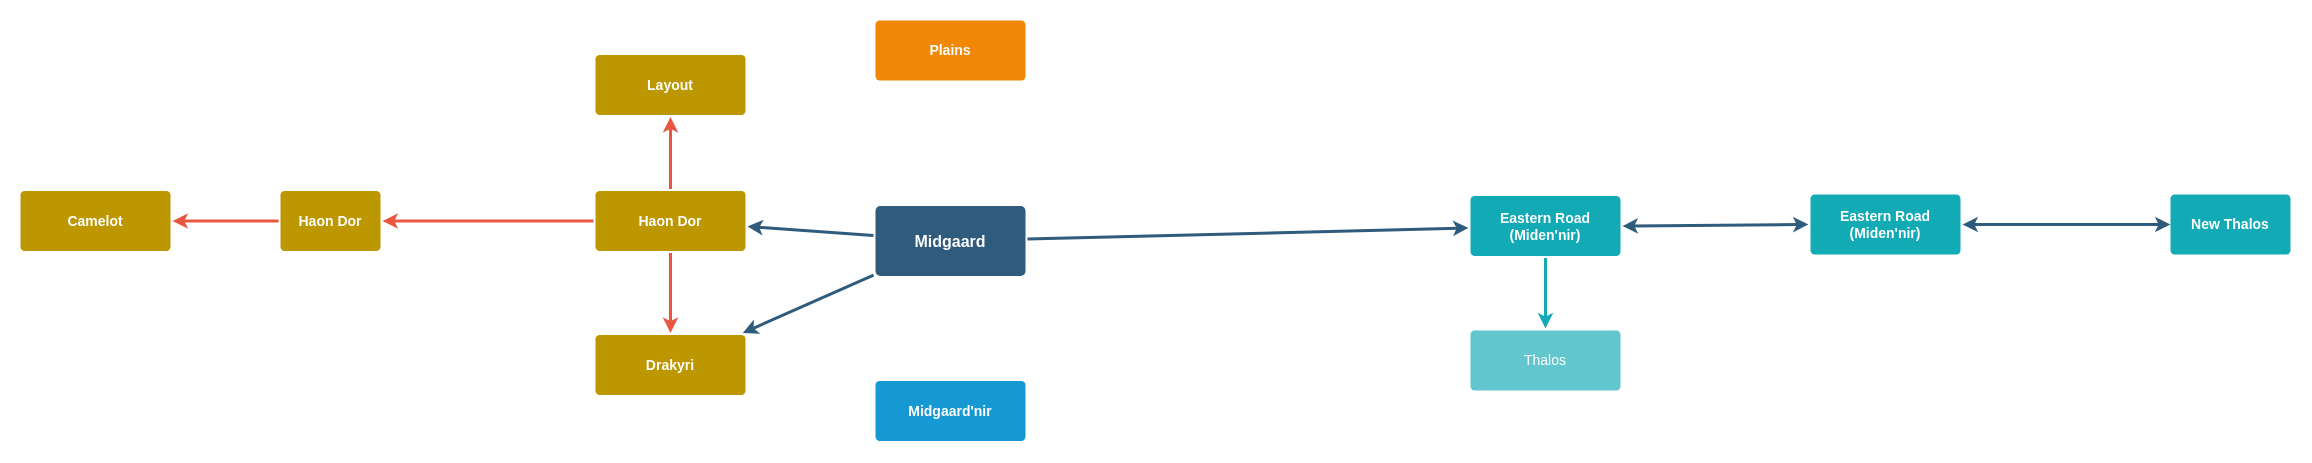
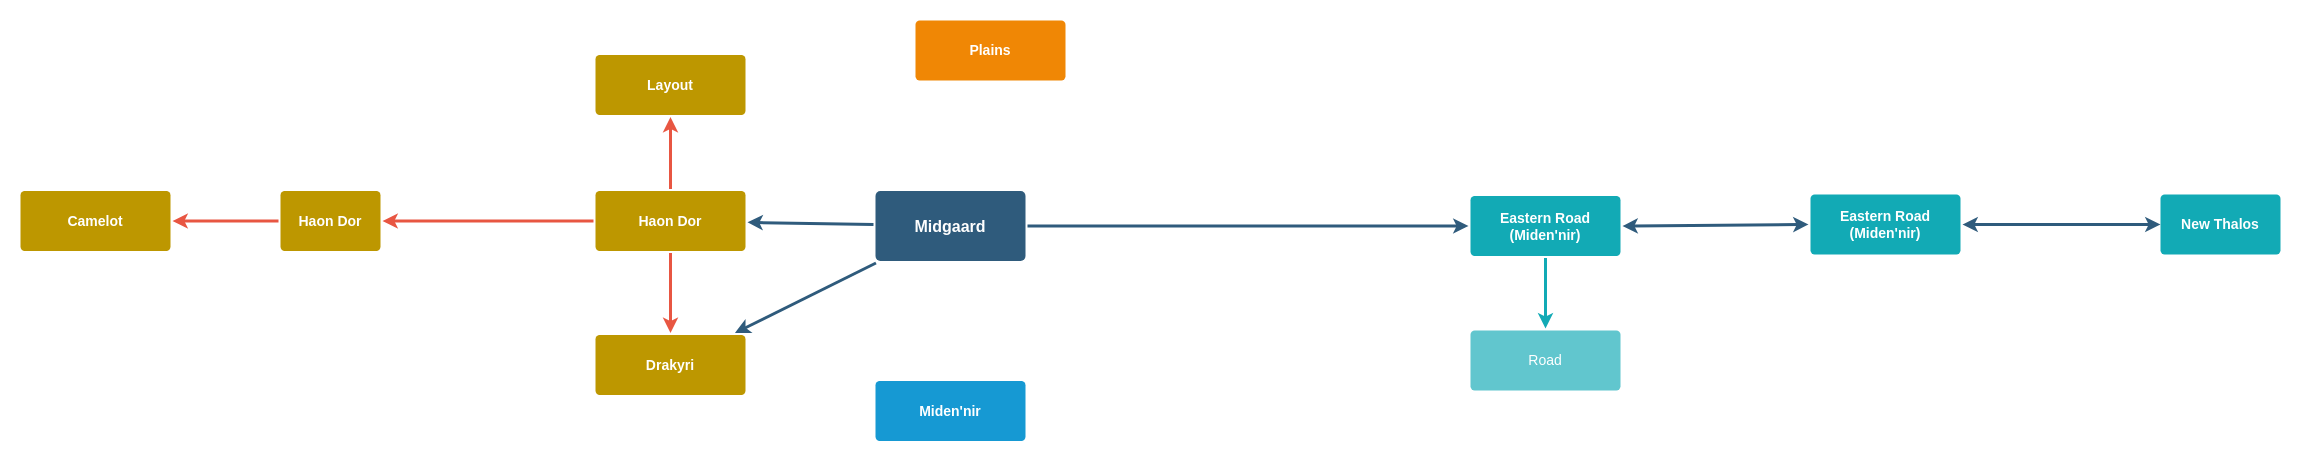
node "Plains": moved (951, 51) -> (991, 51)
node "New Thalos": moved (2231, 225) -> (2221, 225)
node "Midgaard": moved (951, 241) -> (951, 226)
node "Thalos": label "Thalos" -> "Road"
node "Midgaard'nir": label "Midgaard'nir" -> "Miden'nir"
